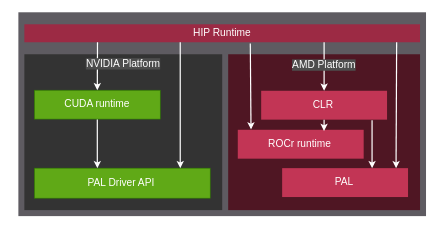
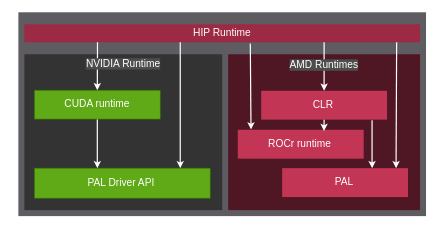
node "NVIDIA Platform": label "NVIDIA Platform" -> "NVIDIA Runtime"
node "AMD Platform": label "AMD Platform" -> "AMD Runtimes"
